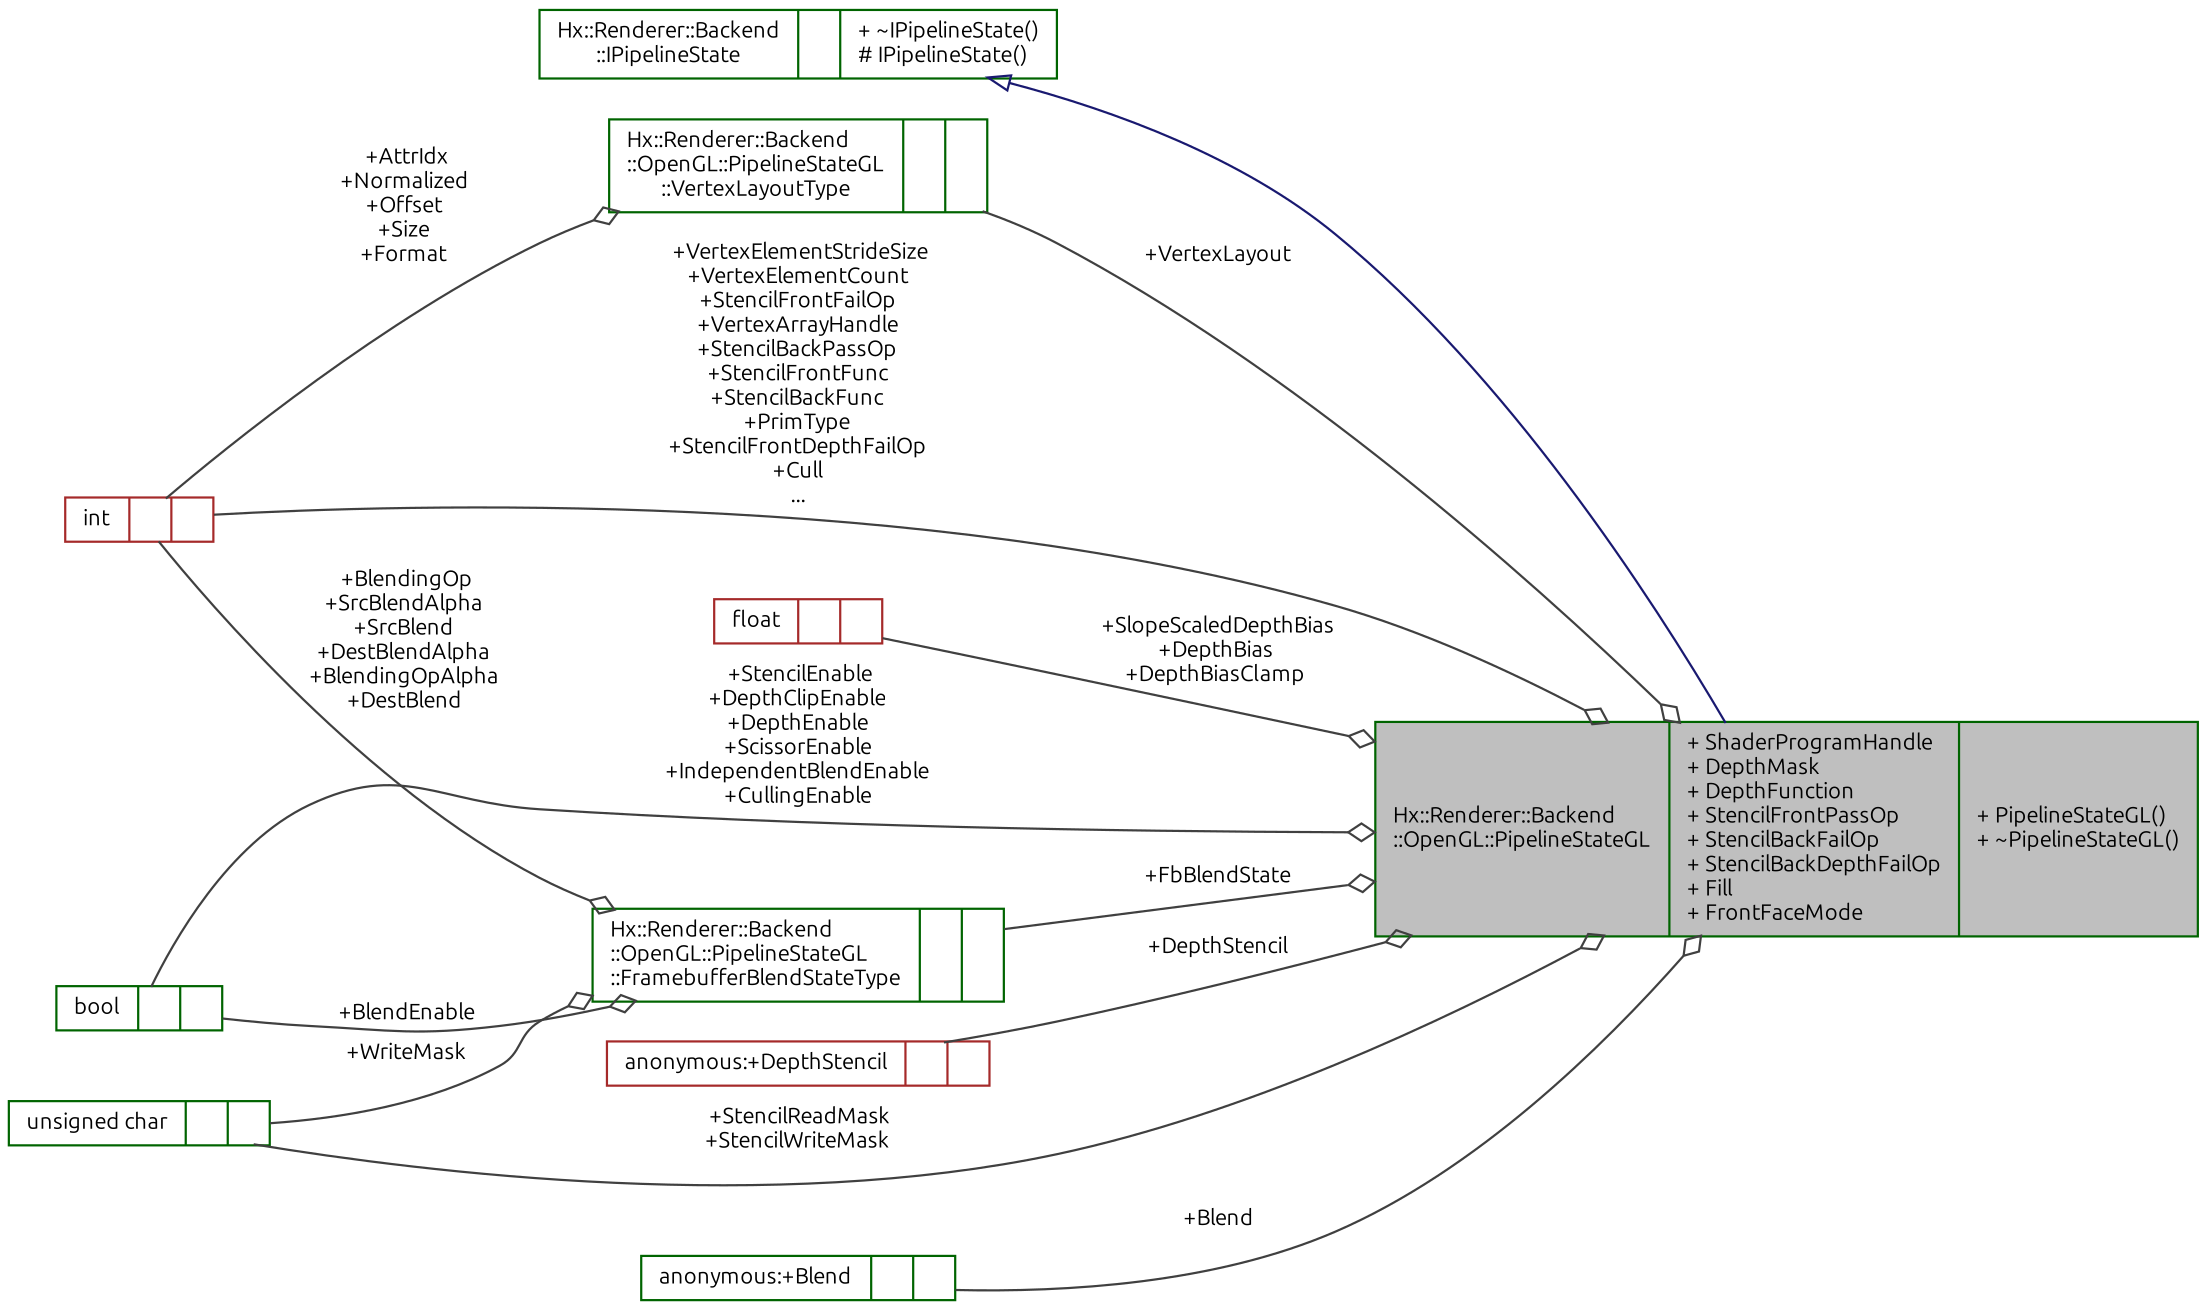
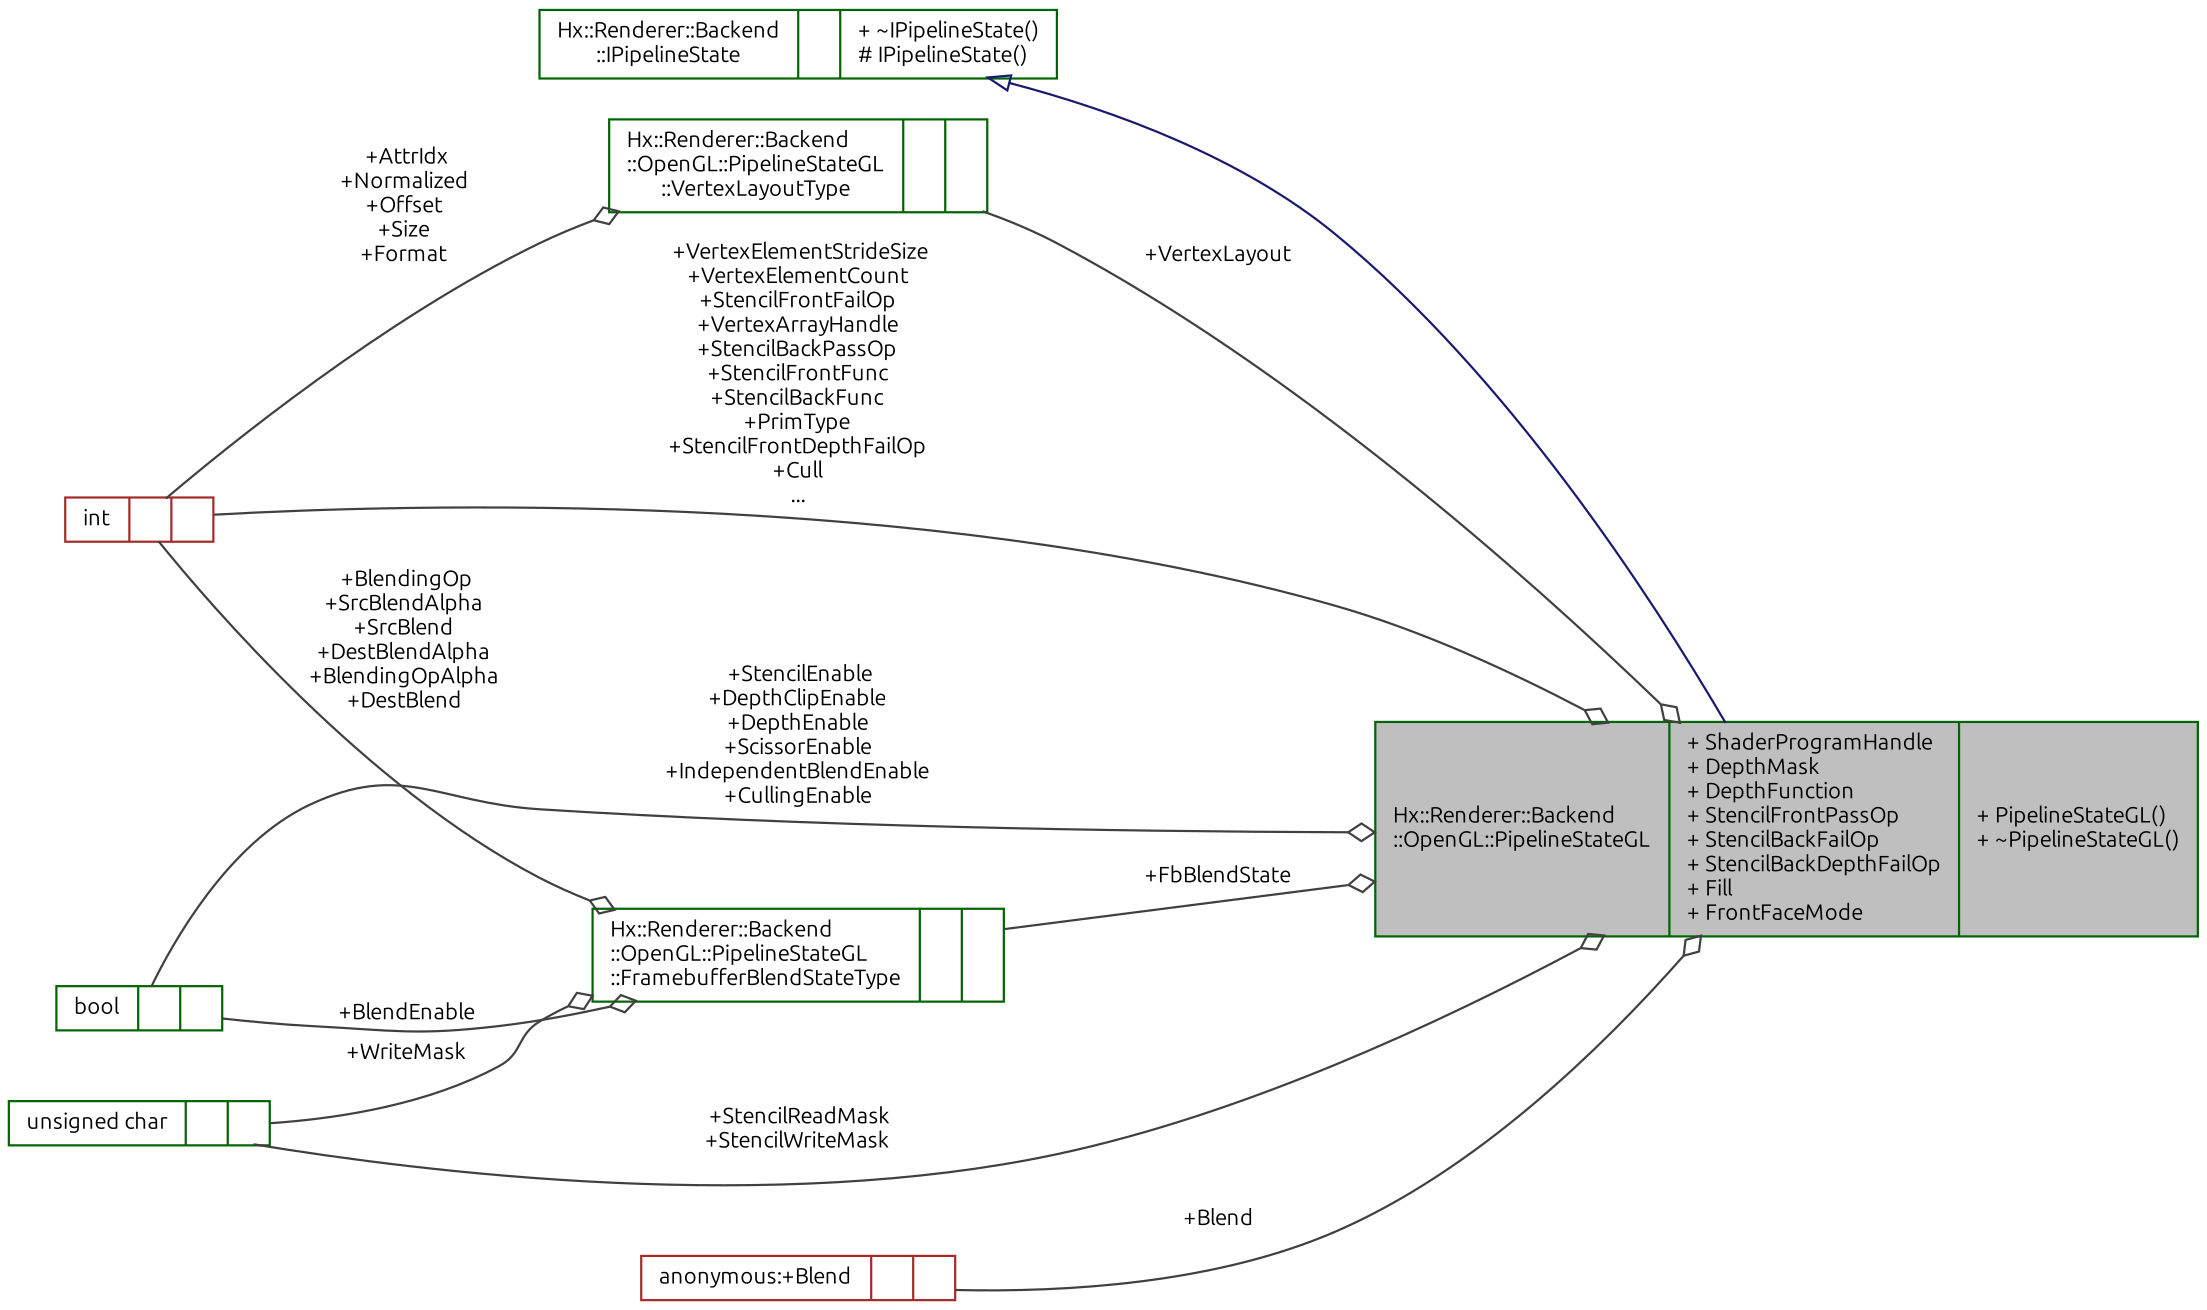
node "float": removed
node "anonymous:+DepthStencil": removed
node "anonymous:+Blend": color darkgreen -> brown
